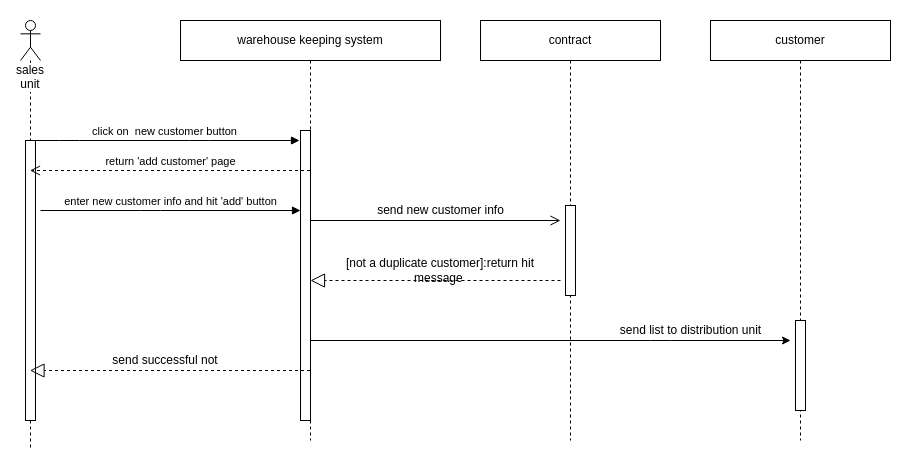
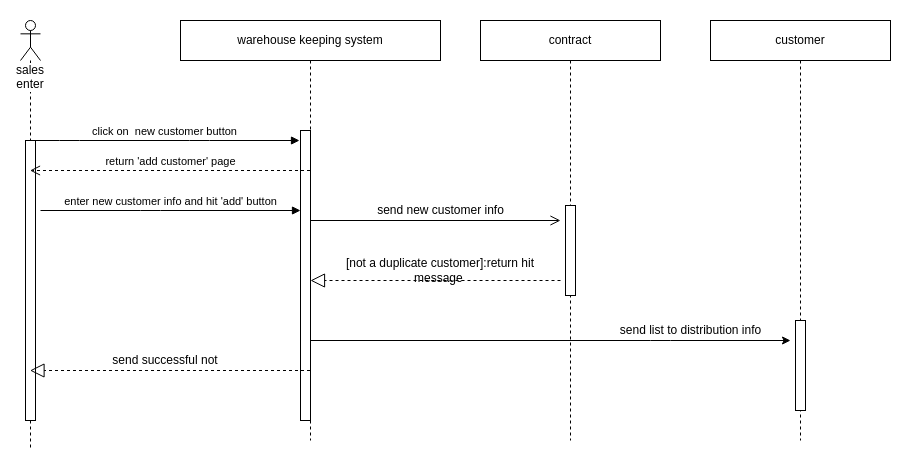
node "sales unit": label "sales unit" -> "sales enter"
node "send list to distribution unit": label "send list to distribution unit" -> "send list to distribution info"
